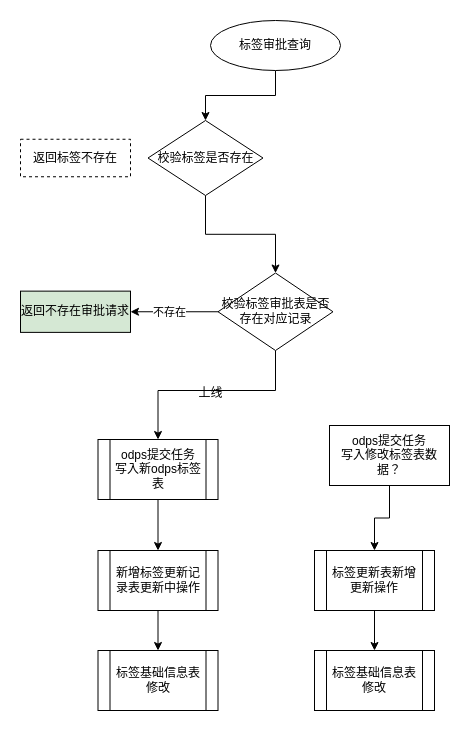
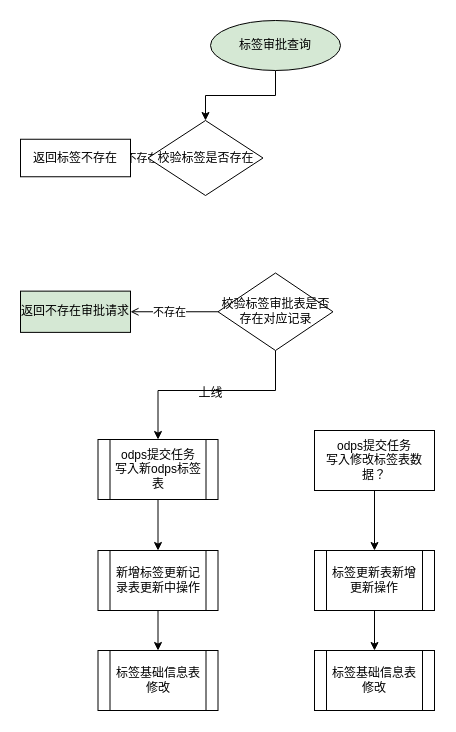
node "标签审批查询": fillcolor #ffffff -> #d5e8d4
node "返回标签不存在": style dashed -> solid
edge "校验标签是否存在" -> "返回标签不存在": added, label "不存在"
edge "校验标签是否存在" -> "校验标签审批表是否存在对应记录": removed
edge "校验标签审批表是否存在对应记录" -> "返回不存在审批请求": arrowhead classic -> open
node "odps提交任务 写入修改标签表数据？": moved (390, 456) -> (375, 461)
